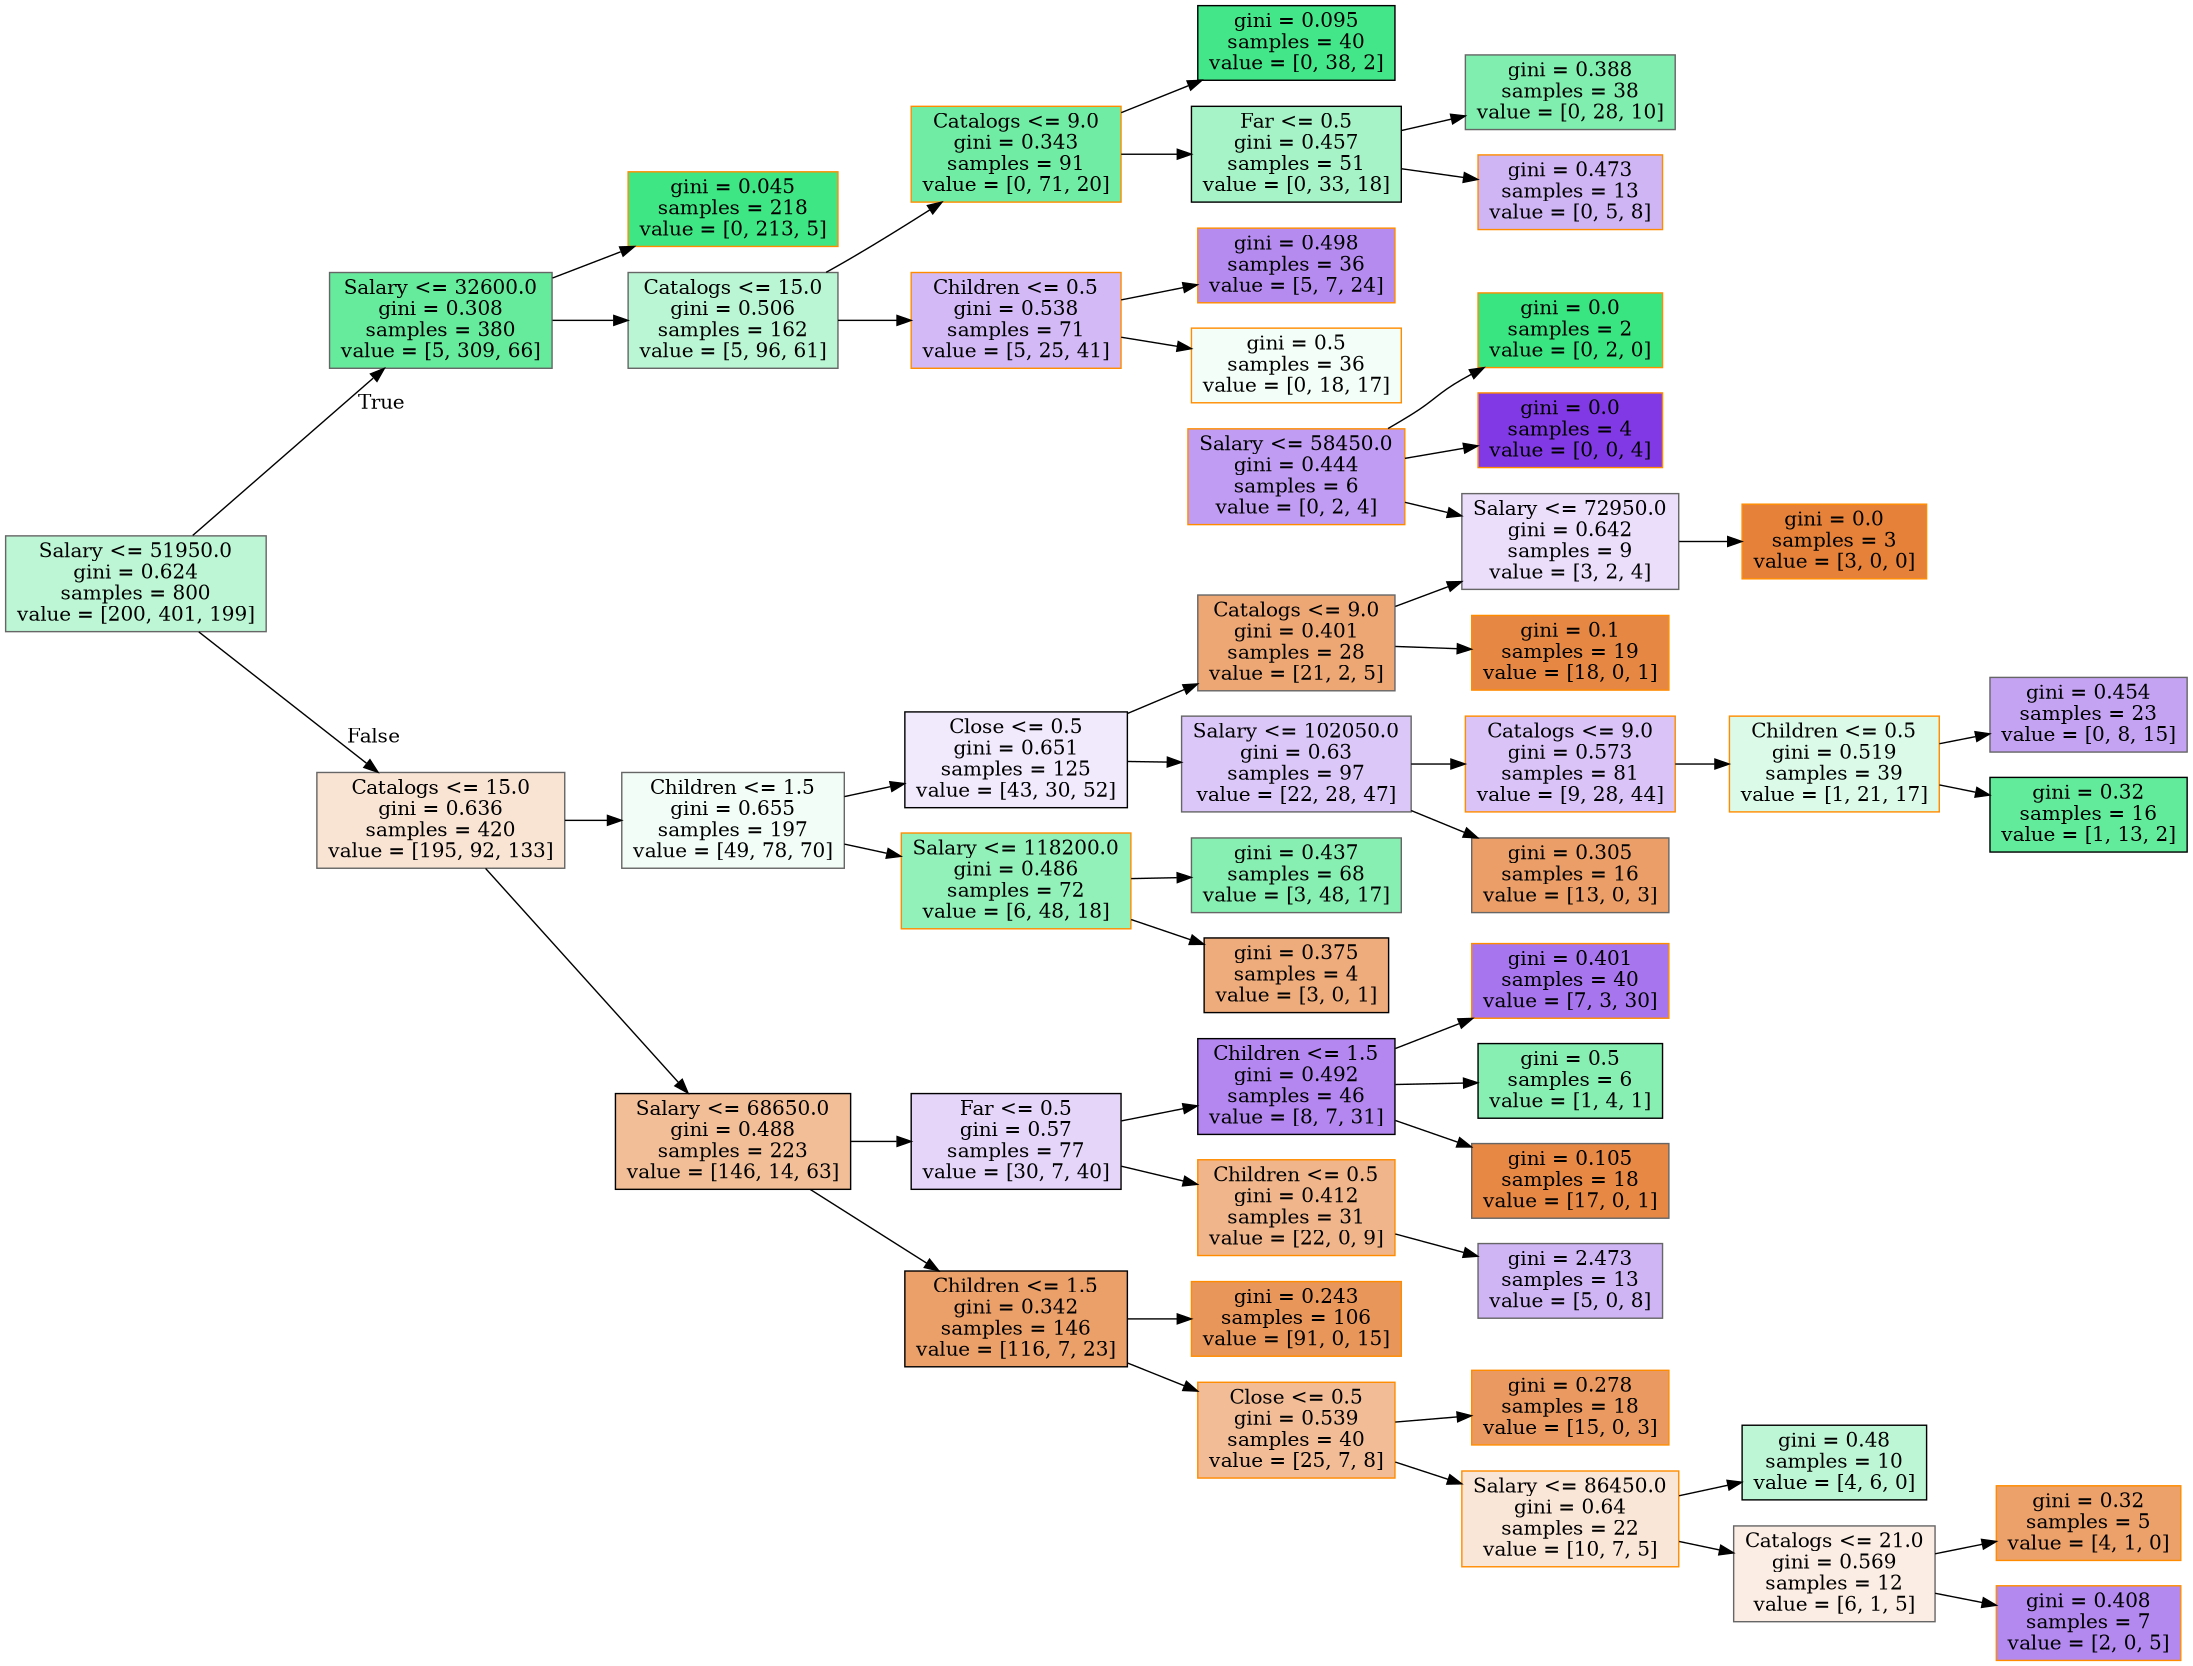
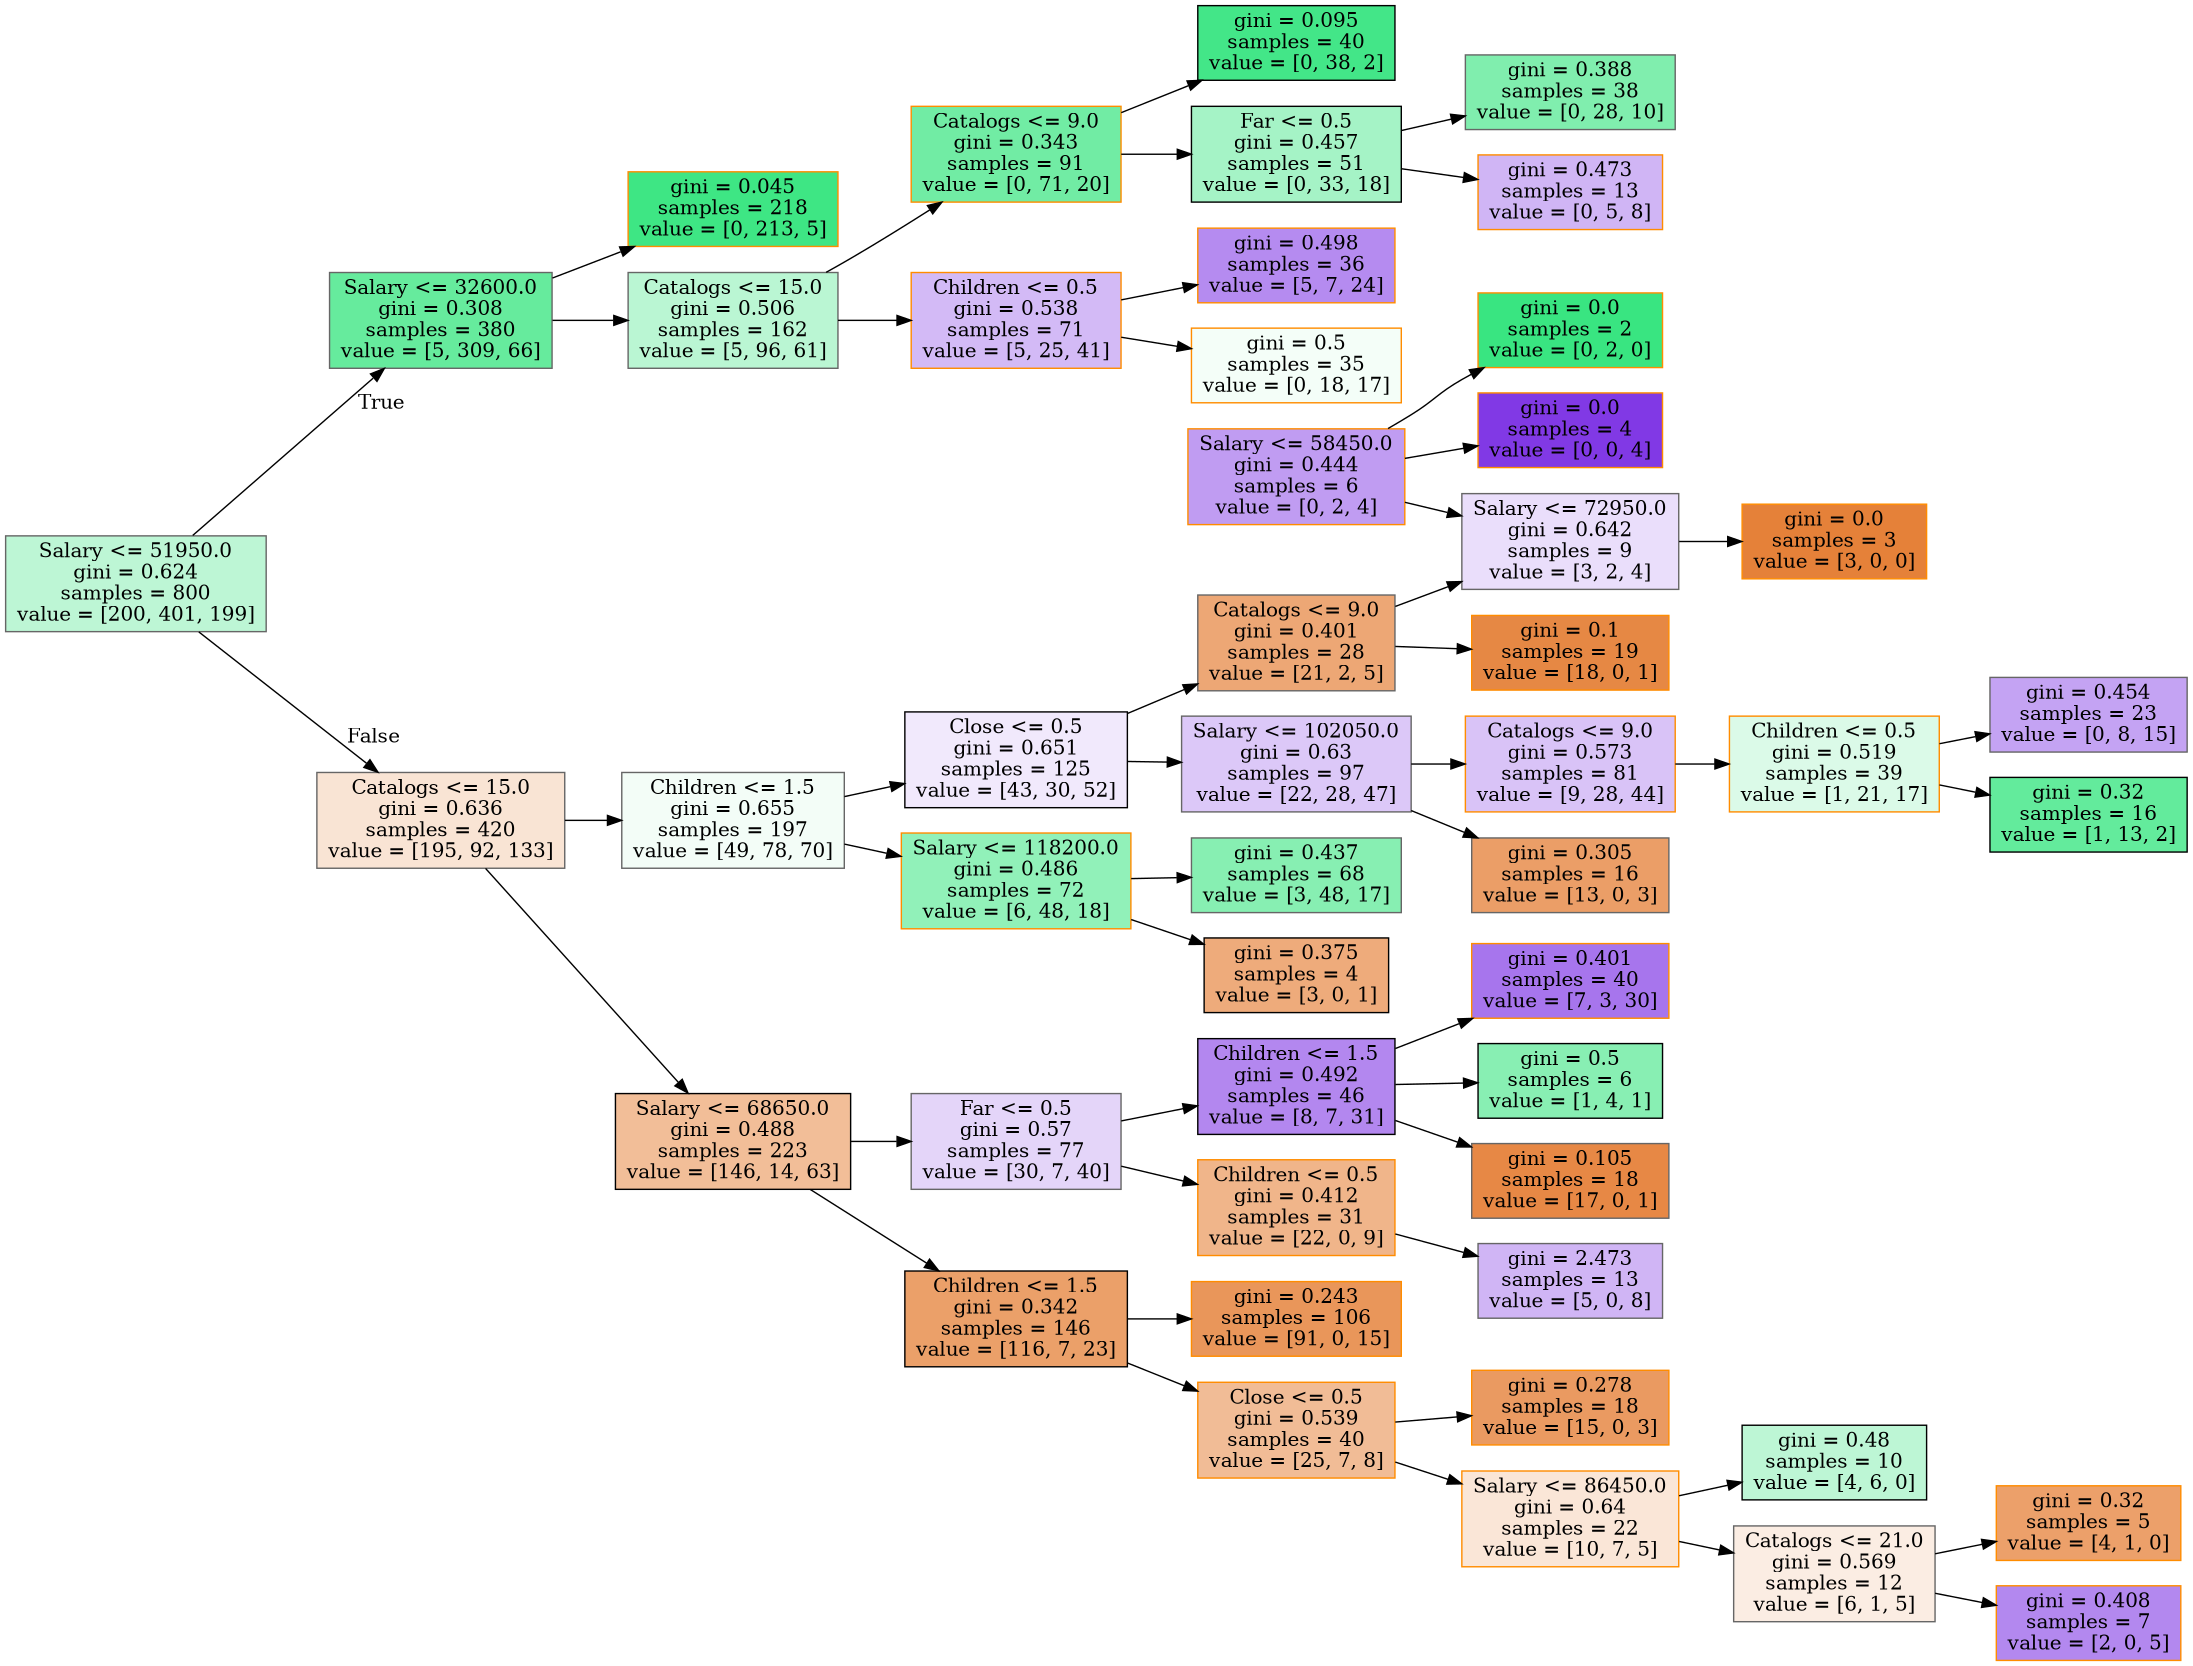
node "gini = 0.5 samples = 36 value = [0, 18, 17]": label "gini = 0.5 samples = 36 value = [0, 18, 17]" -> "gini = 0.5 samples = 35 value = [0, 18, 17]"
node "Far <= 0.5 gini = 0.57 samples = 77 value = [30, 7, 40]": color black -> gray40
